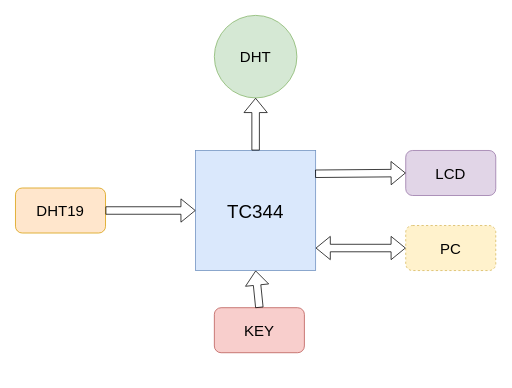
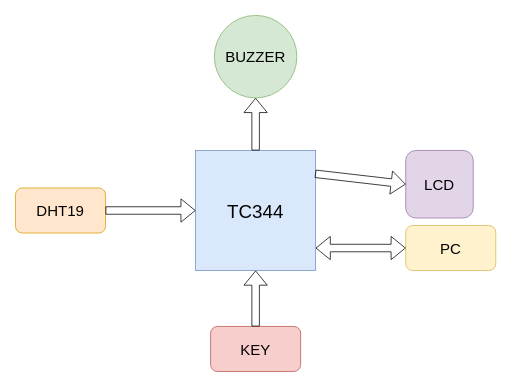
node "DHT": label "DHT" -> "BUZZER"
node "LCD": size 90x45 -> 68x68
node "PC": style dashed -> solid
node "KEY": moved (259, 330) -> (255, 349)
